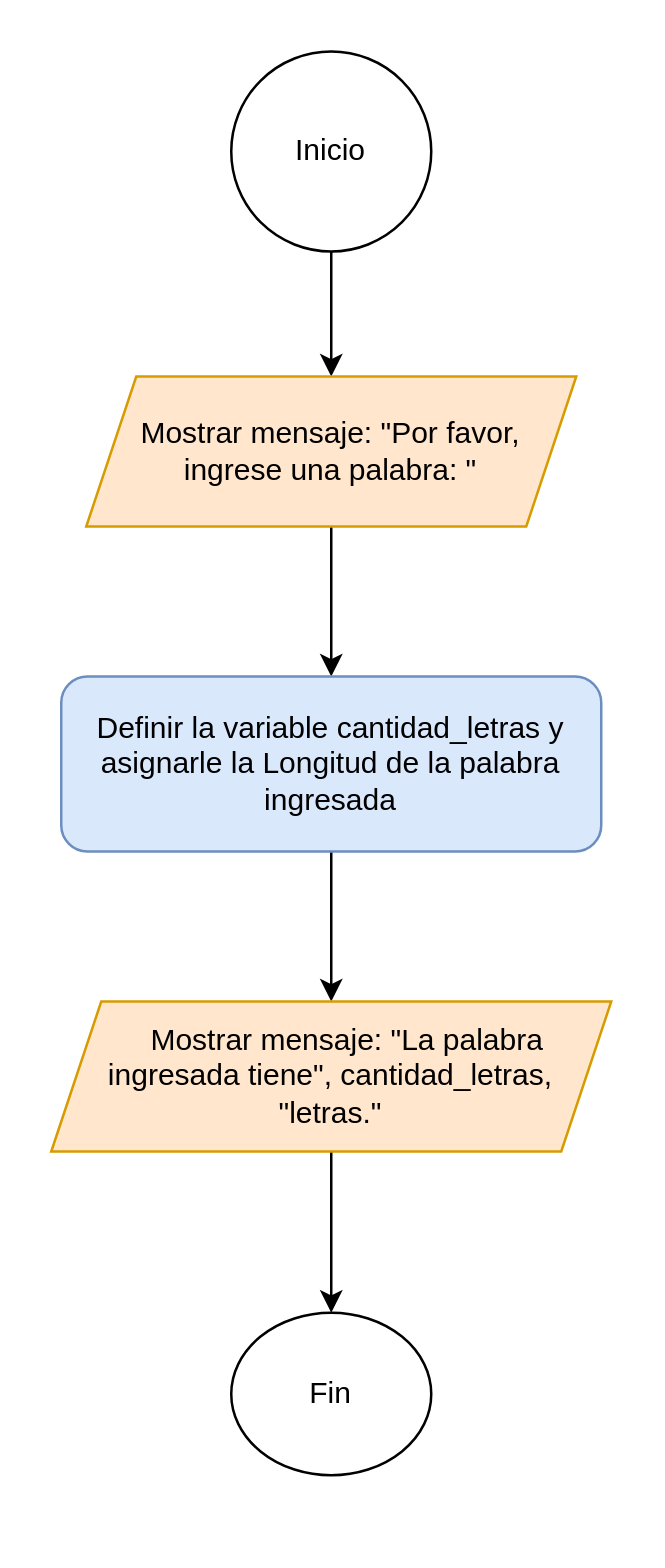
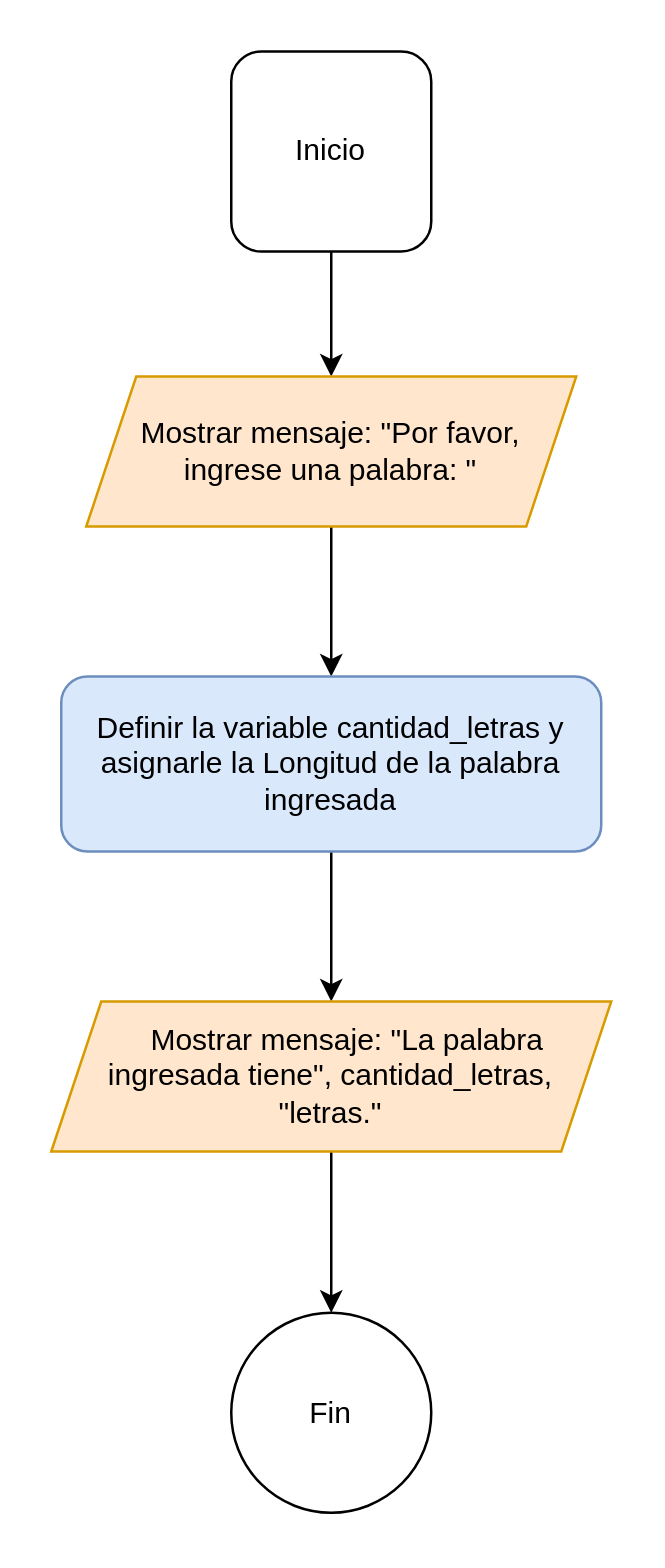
node "Inicio": shape ellipse -> rounded rectangle
node "Fin": size 200x163 -> 200x200
